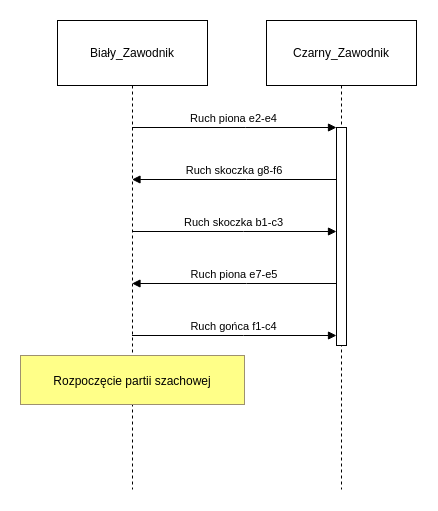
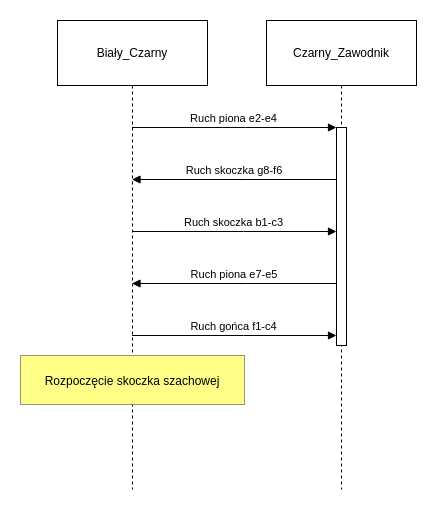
node "Biały_Zawodnik": label "Biały_Zawodnik" -> "Biały_Czarny"
node "Rozpoczęcie partii szachowej": label "Rozpoczęcie partii szachowej" -> "Rozpoczęcie skoczka szachowej"
